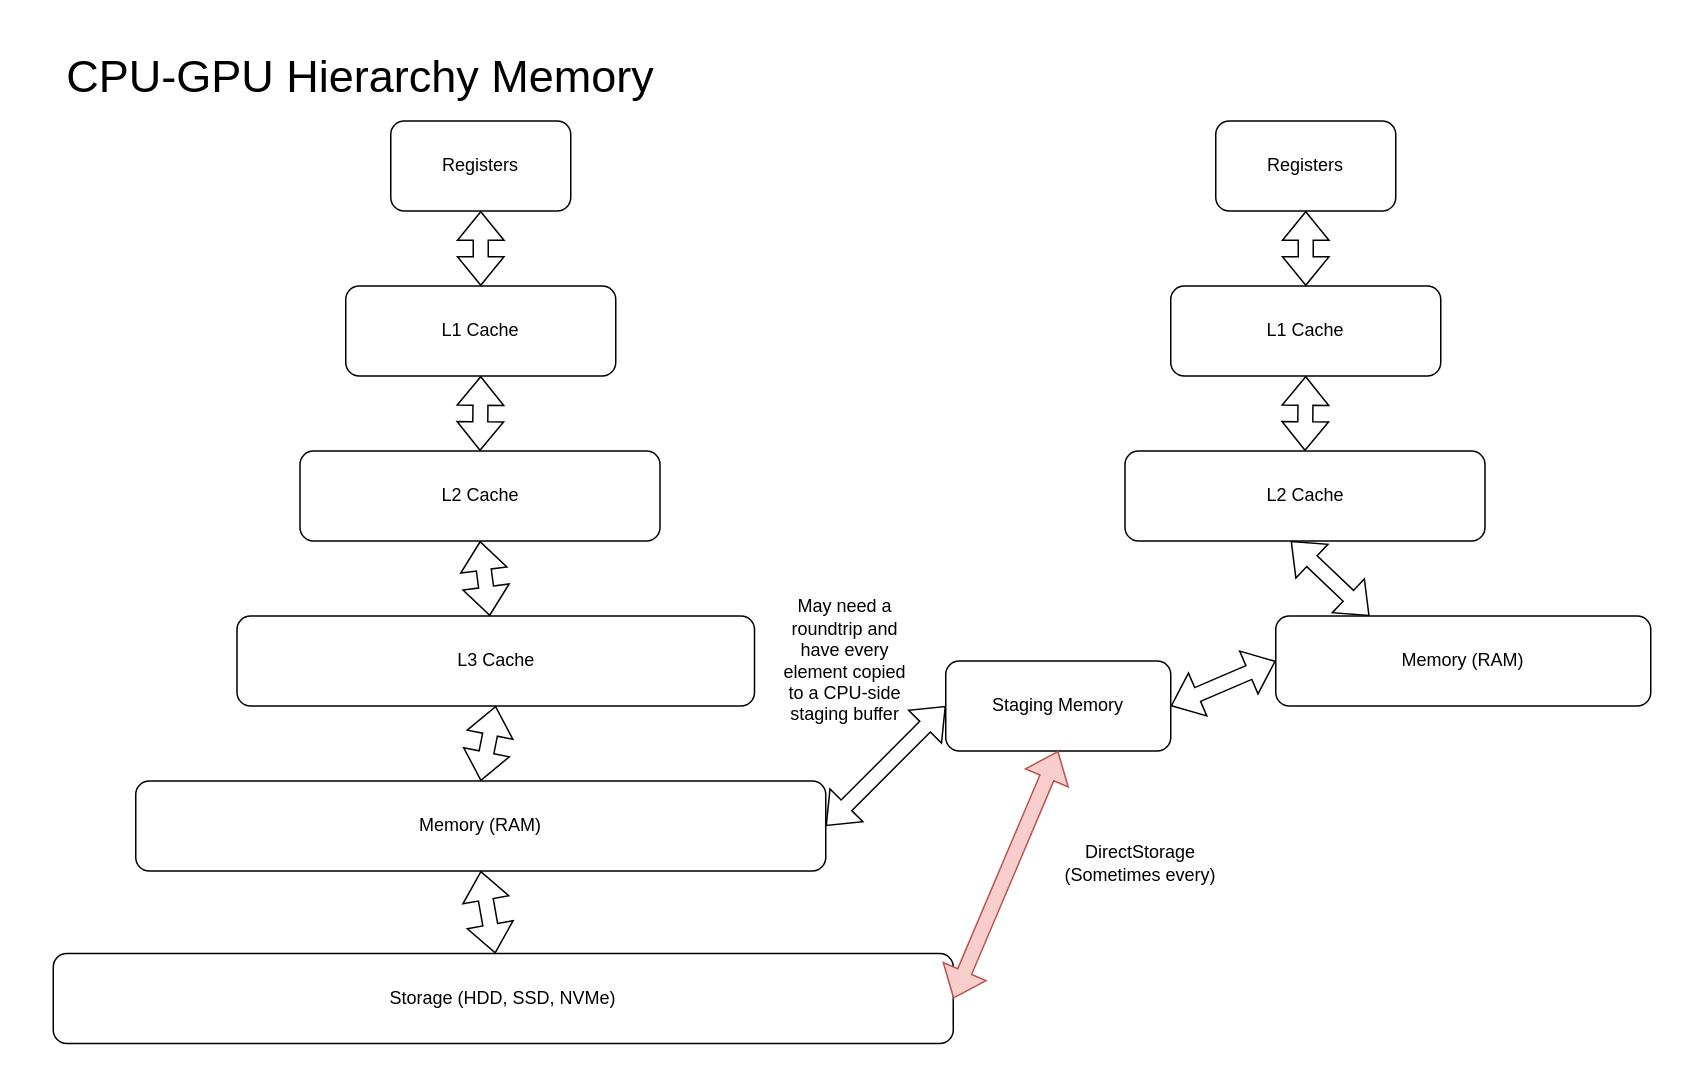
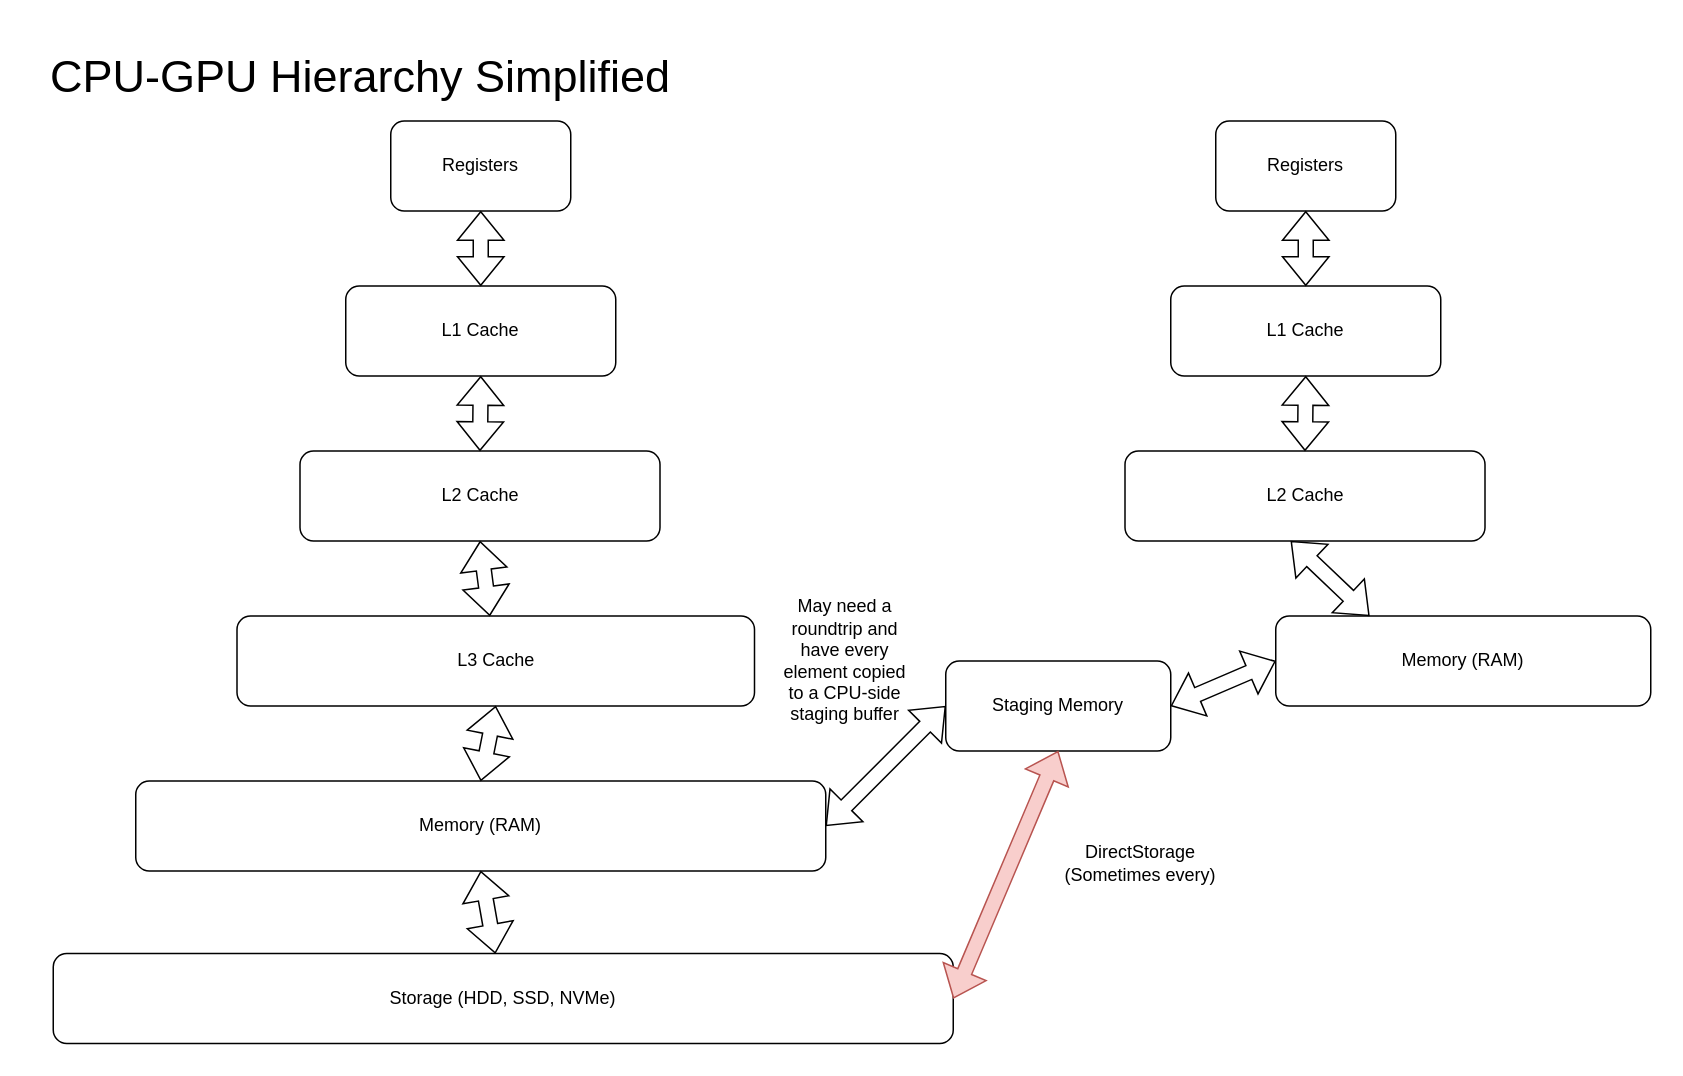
node "CPU-GPU Hierarchy Memory": label "CPU-GPU Hierarchy Memory" -> "CPU-GPU Hierarchy Simplified"
